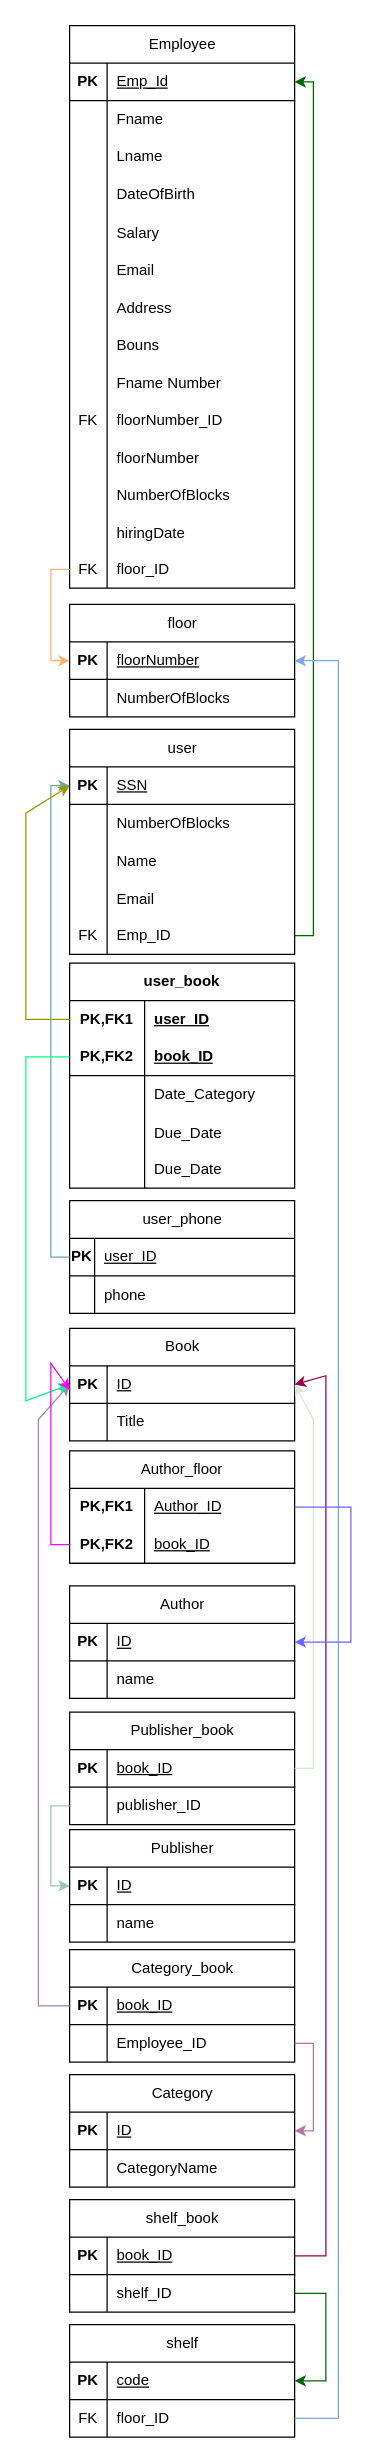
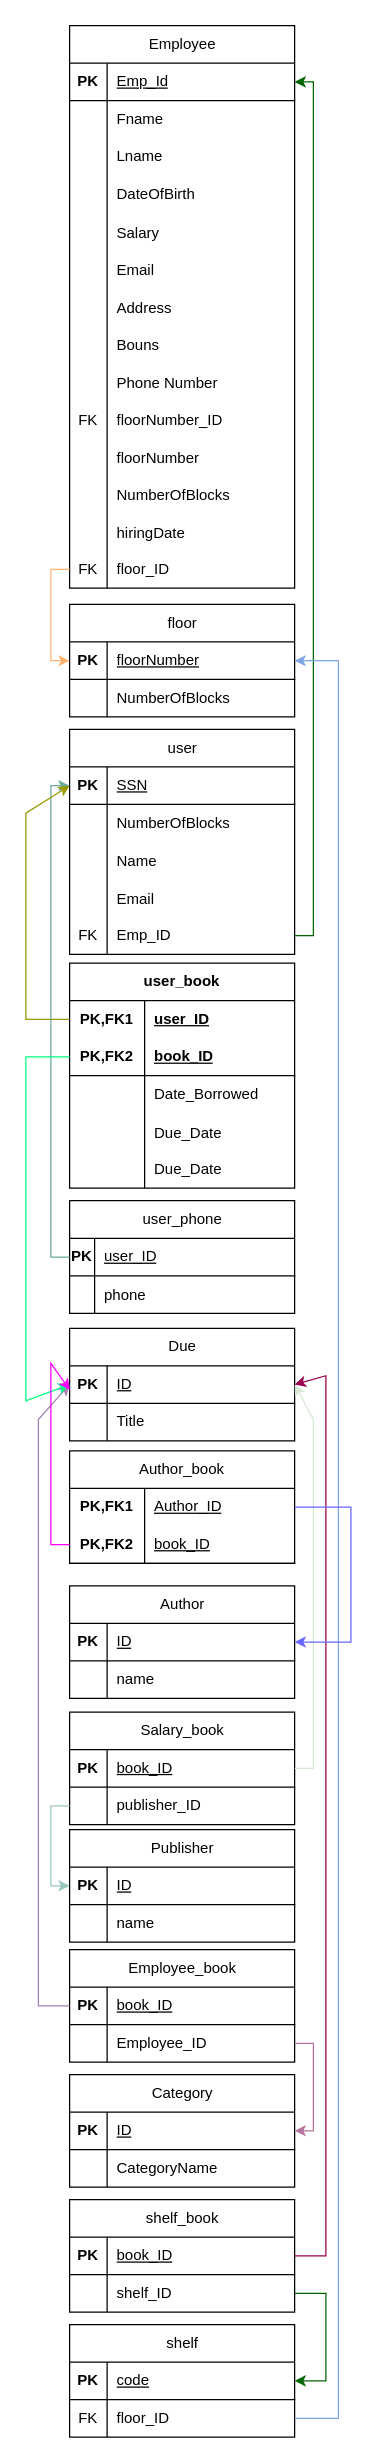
node "Fname Number": label "Fname Number" -> "Phone Number"
node "Date_Category": label "Date_Category" -> "Date_Borrowed"
node "Book": label "Book" -> "Due"
node "Author_floor": label "Author_floor" -> "Author_book"
node "Publisher_book": label "Publisher_book" -> "Salary_book"
node "Category_book": label "Category_book" -> "Employee_book"
